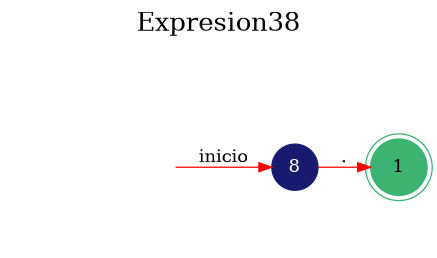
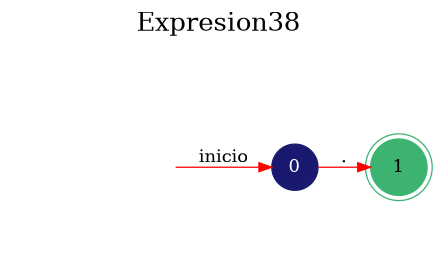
node "8": label "8" -> "0"
